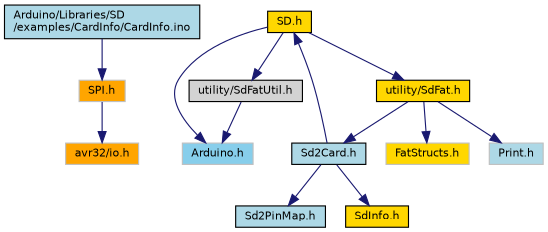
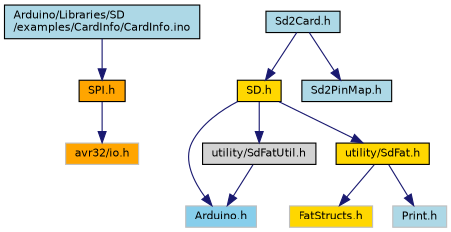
node "SPI.h": color grey75 -> black
edge "utility/SdFat.h" -> "Sd2Card.h": removed
node "SdInfo.h": removed
